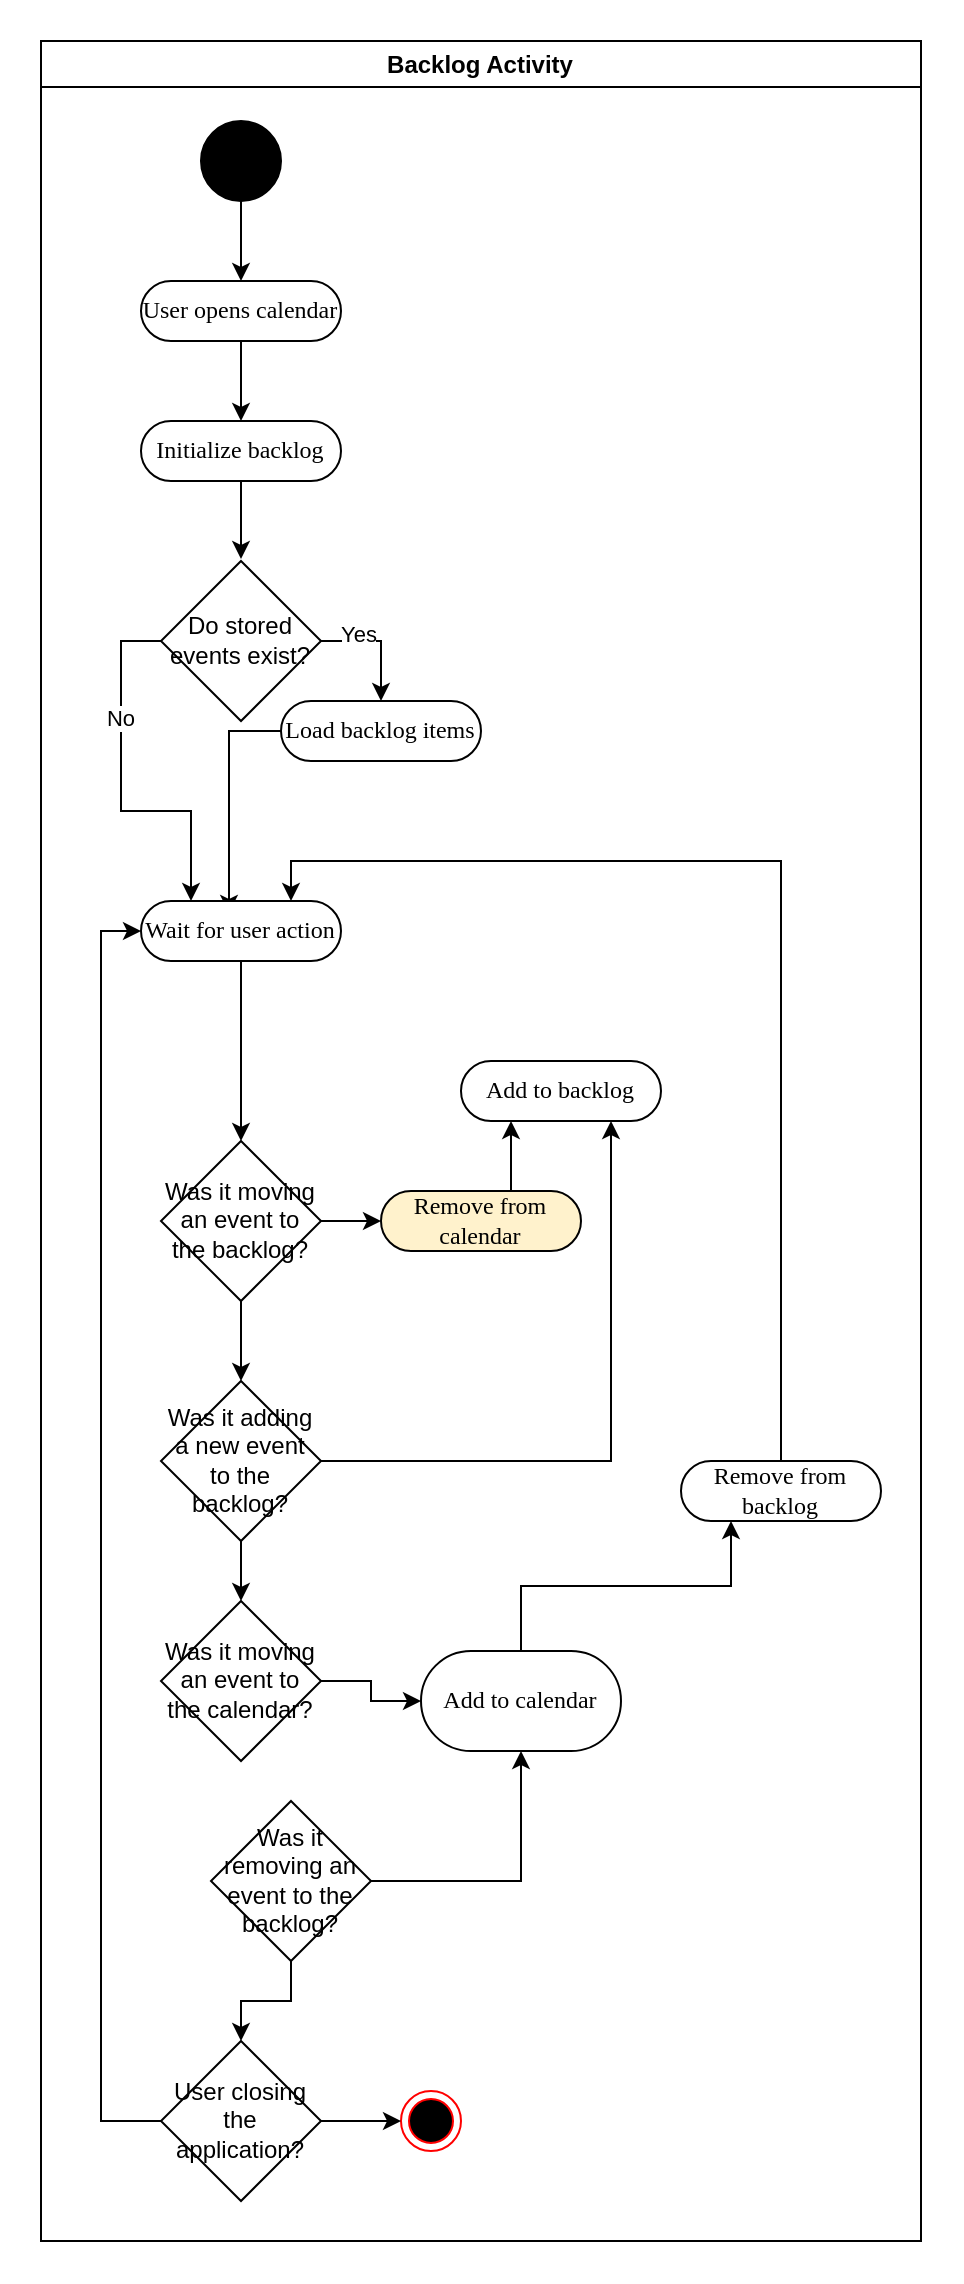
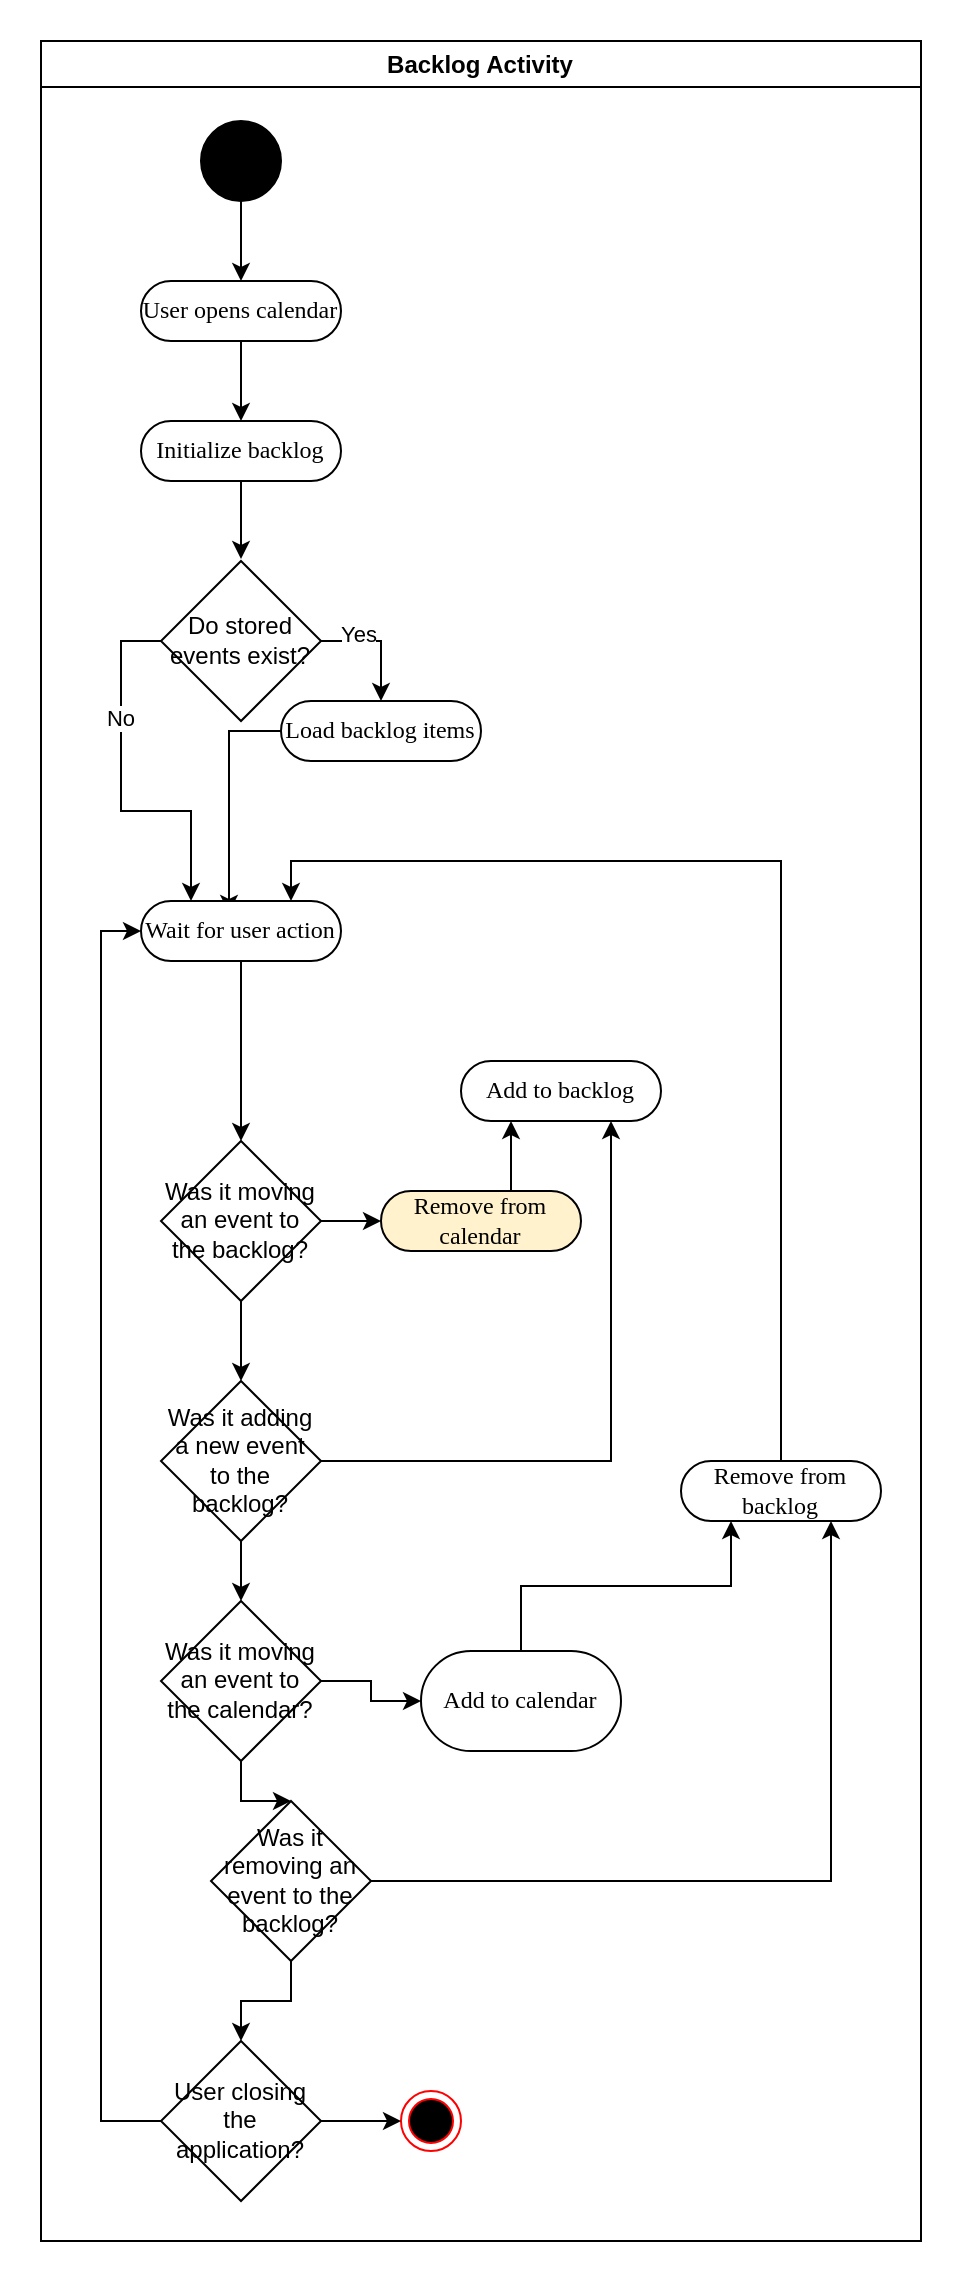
edge "Was it moving an event to the calendar?" -> "Was it removing an event to the backlog?": added
edge "Was it removing an event to the backlog?" -> "Add to calendar": now "Was it removing an event to the backlog?" -> "Remove from backlog"
